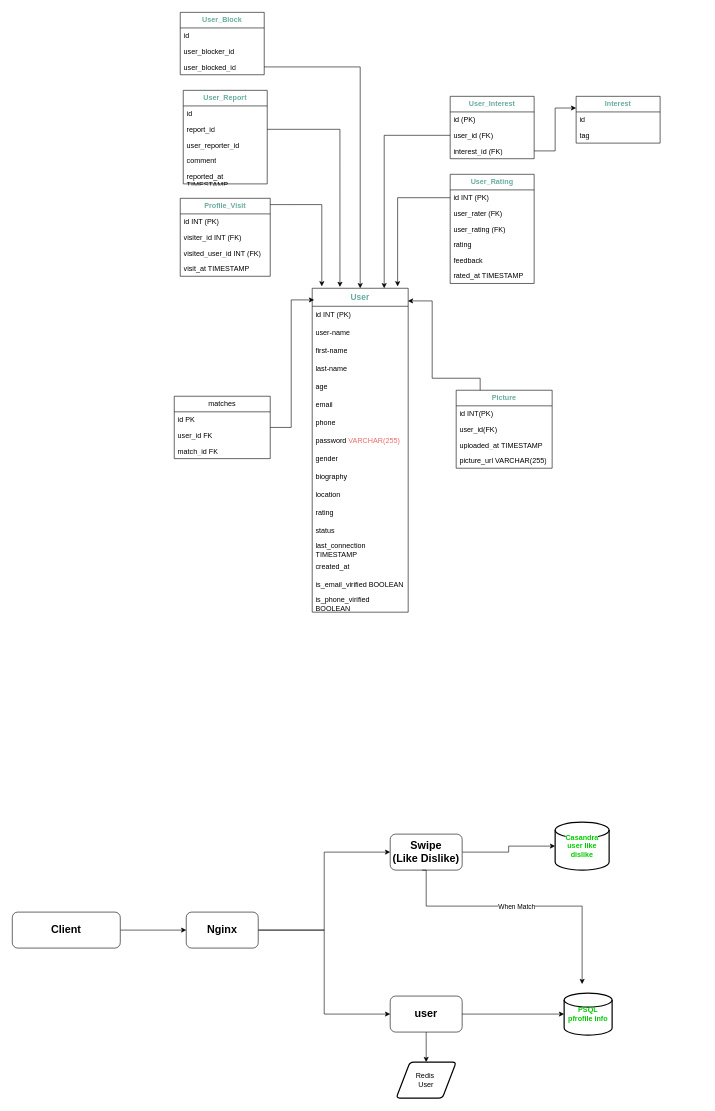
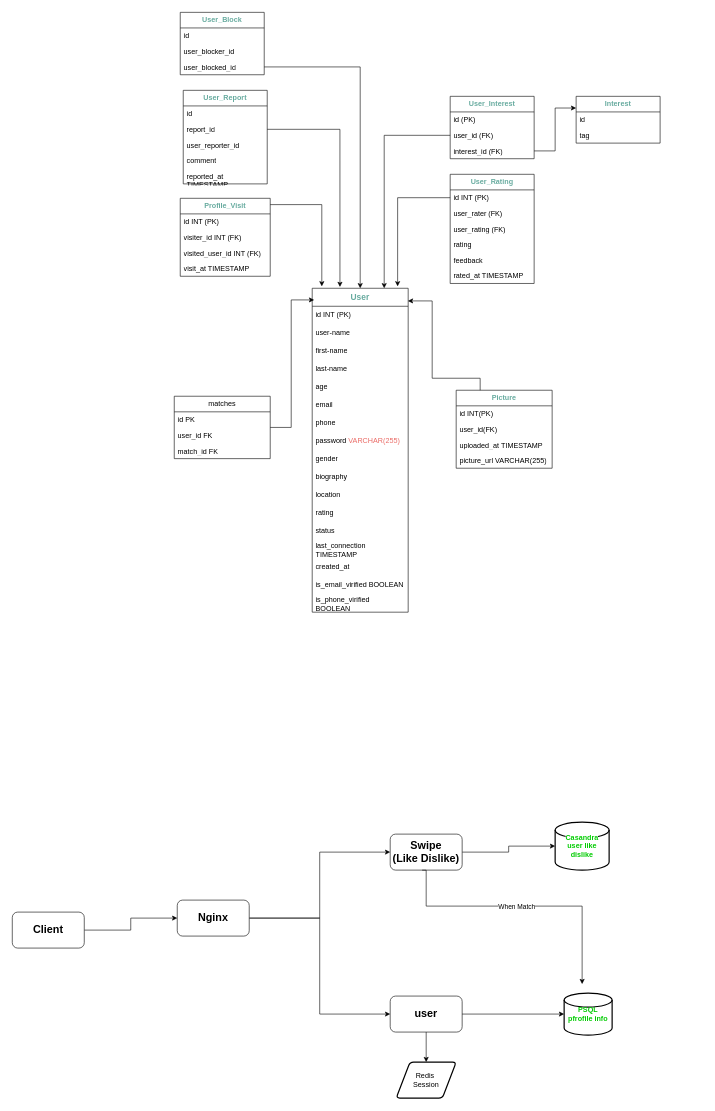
node "Client": size 108x36 -> 72x36
node "Nginx": moved (222, 930) -> (213, 918)
node "Redis User": label "Redis User" -> "Redis Session"
